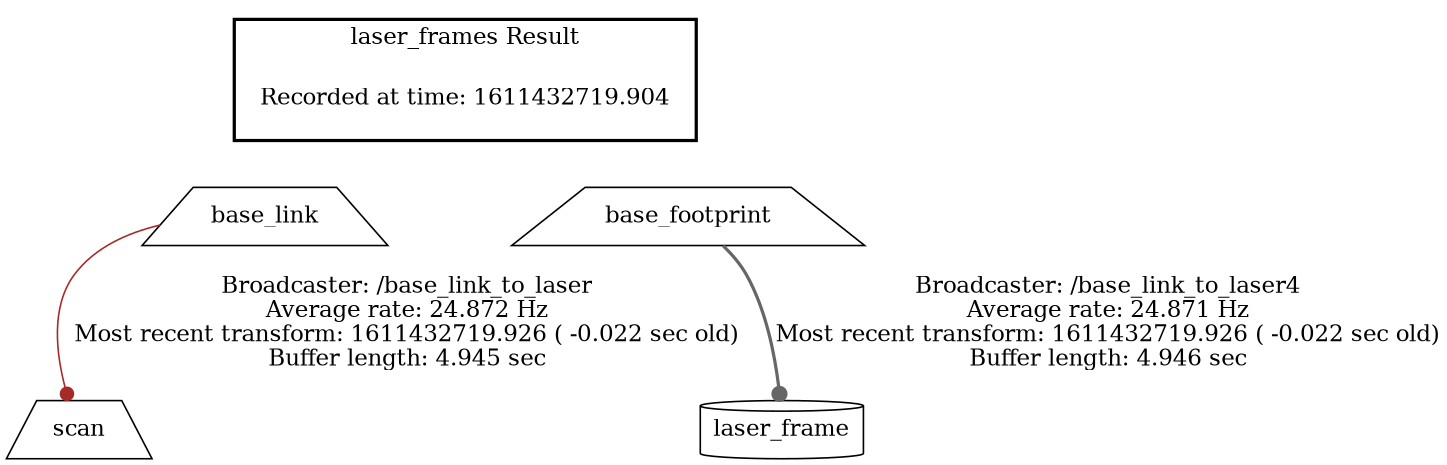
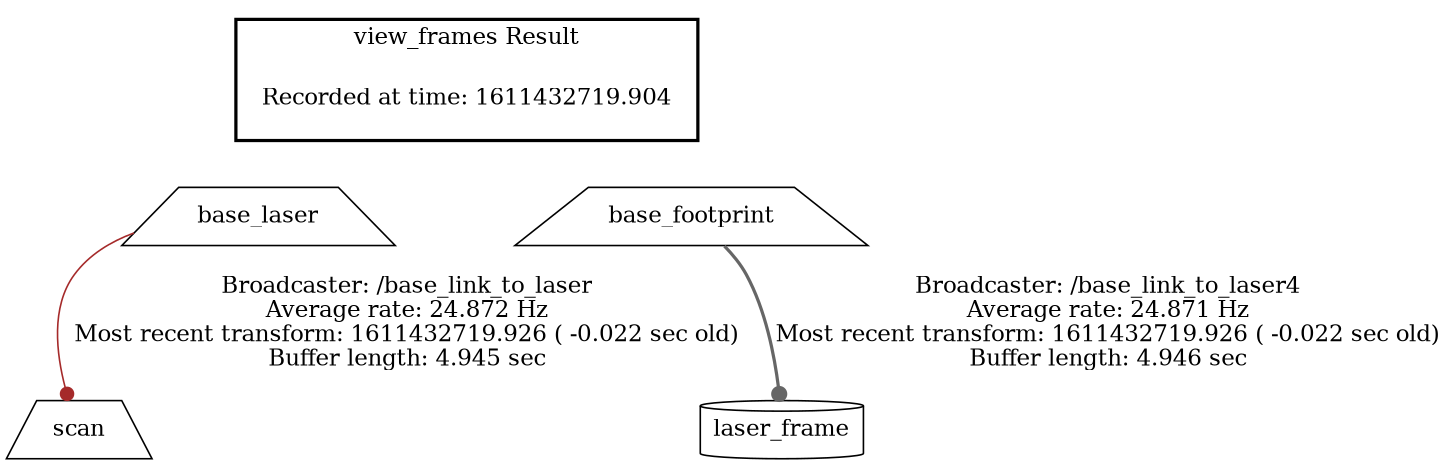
cluster "laser_frames Result": label "laser_frames Result" -> "view_frames Result"
node "base_link": label "base_link" -> "base_laser"
